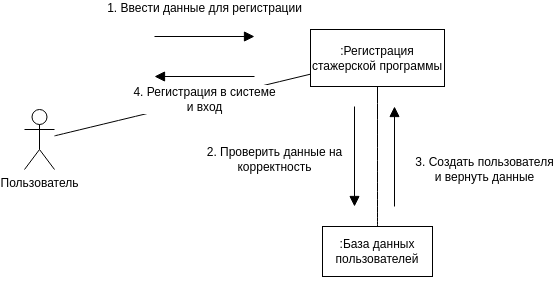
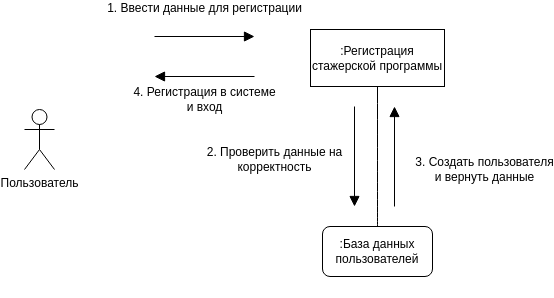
edge ":Регистрация стажерской программы" -- "Пользователь": removed
node ":База данных пользователей": shape rectangle -> rounded rectangle
